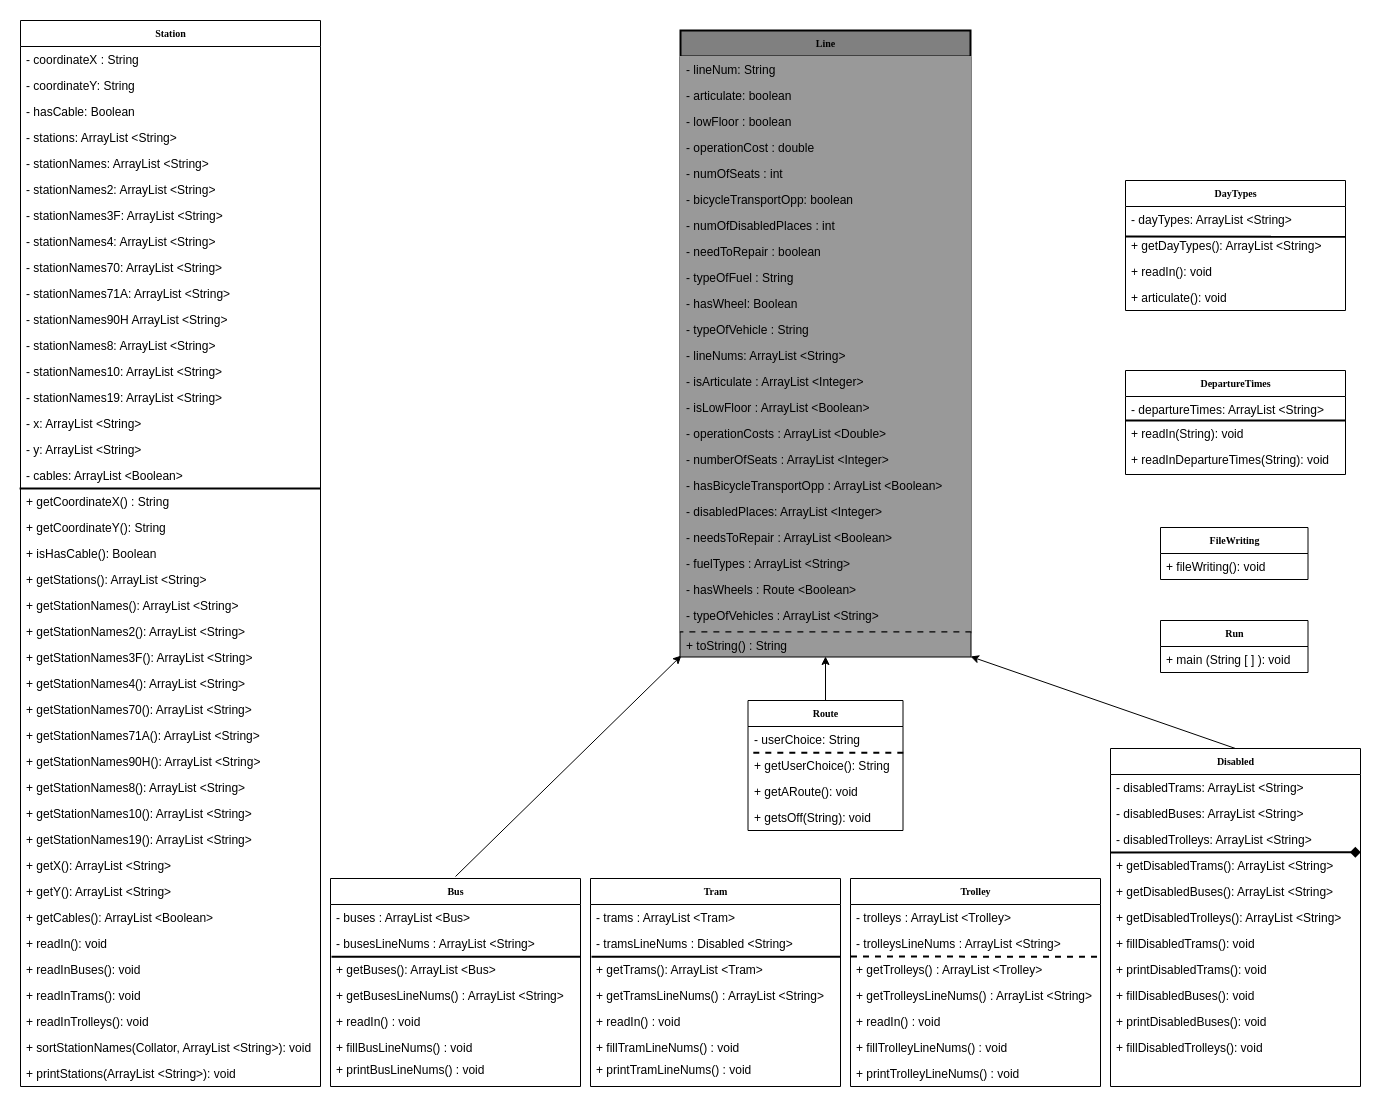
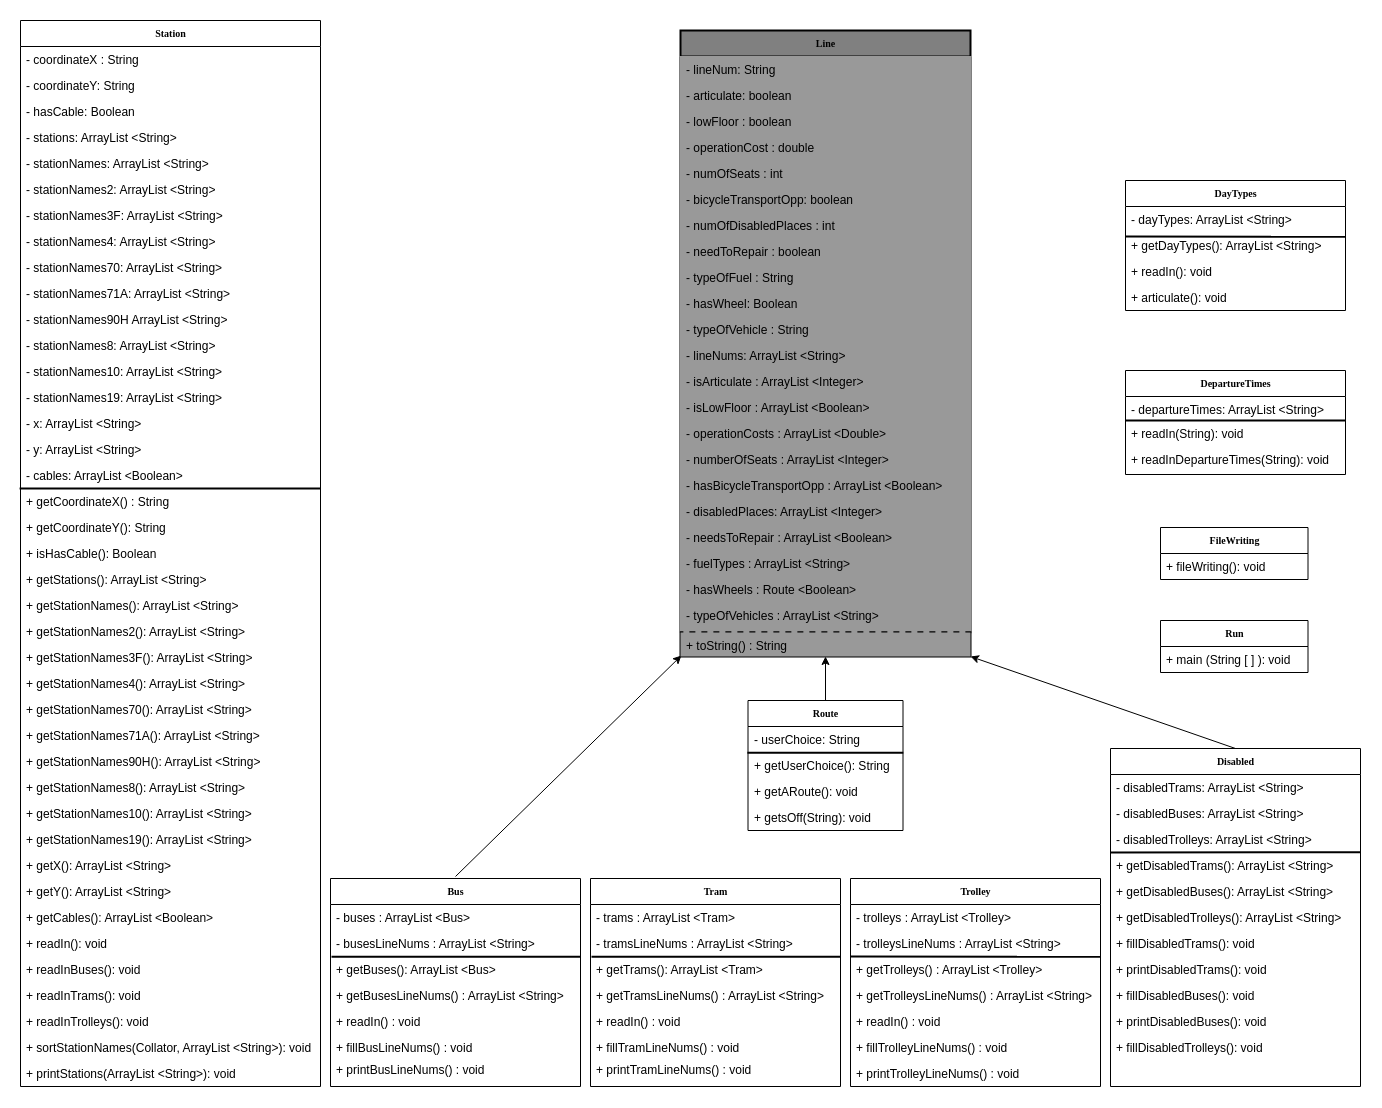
edge "- userChoice: String" -- "+ getUserChoice(): String": style dashed -> solid
edge "- disabledTrolleys: ArrayList <String>" -> "+ getDisabledTrams(): ArrayList <String>": arrowhead diamond -> none
node "- tramsLineNums : Disabled <String>": label "- tramsLineNums : Disabled <String>" -> "- tramsLineNums : ArrayList <String>"
edge "- trolleysLineNums : ArrayList <String>" -- "+ getTrolleys() : ArrayList <Trolley>": style dashed -> solid
